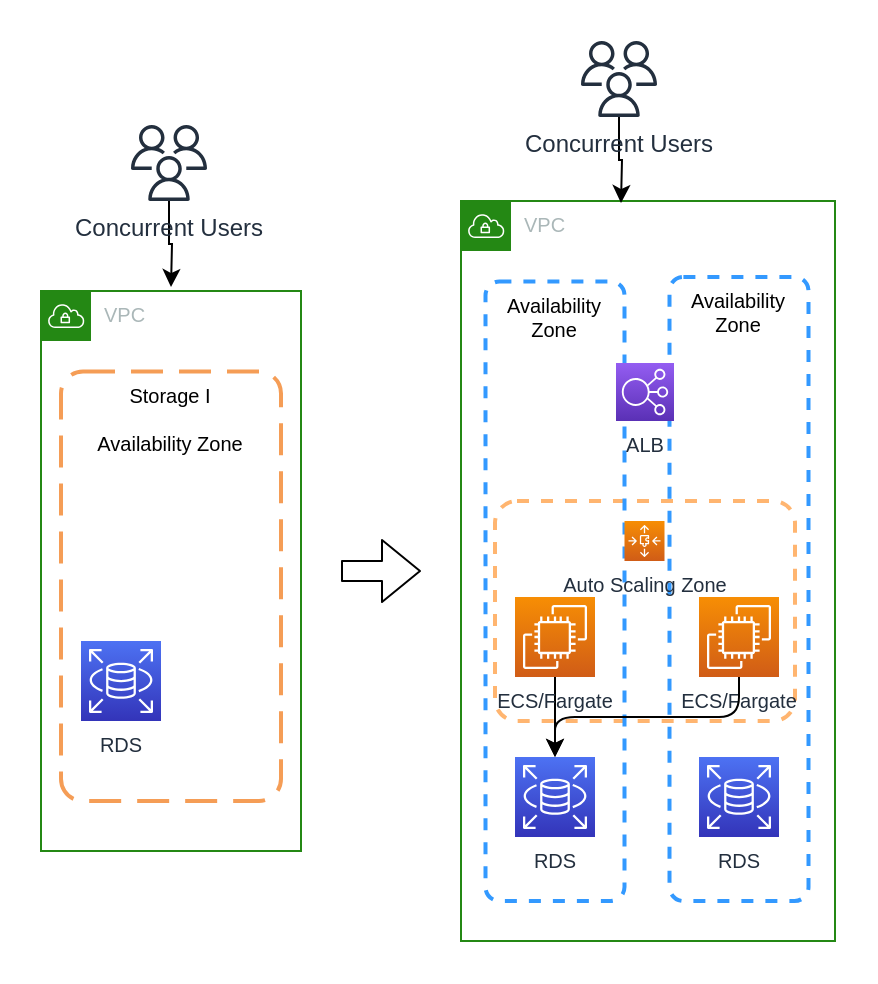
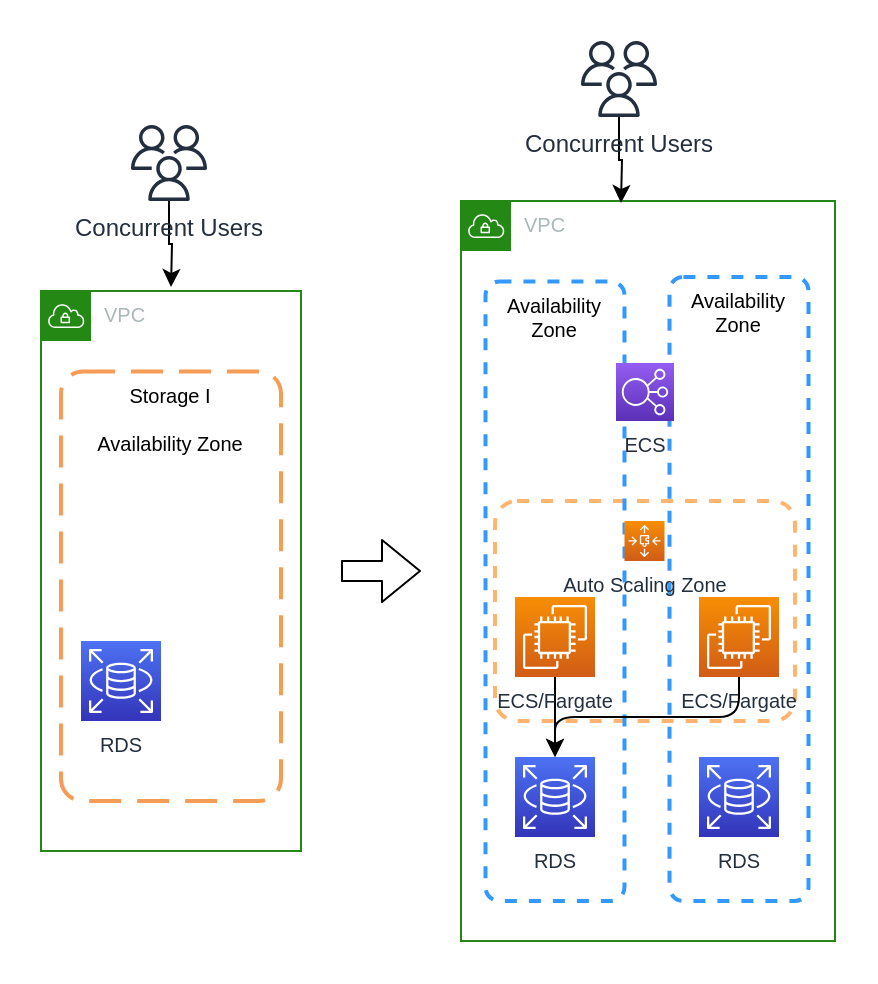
node "ALB": label "ALB" -> "ECS"
